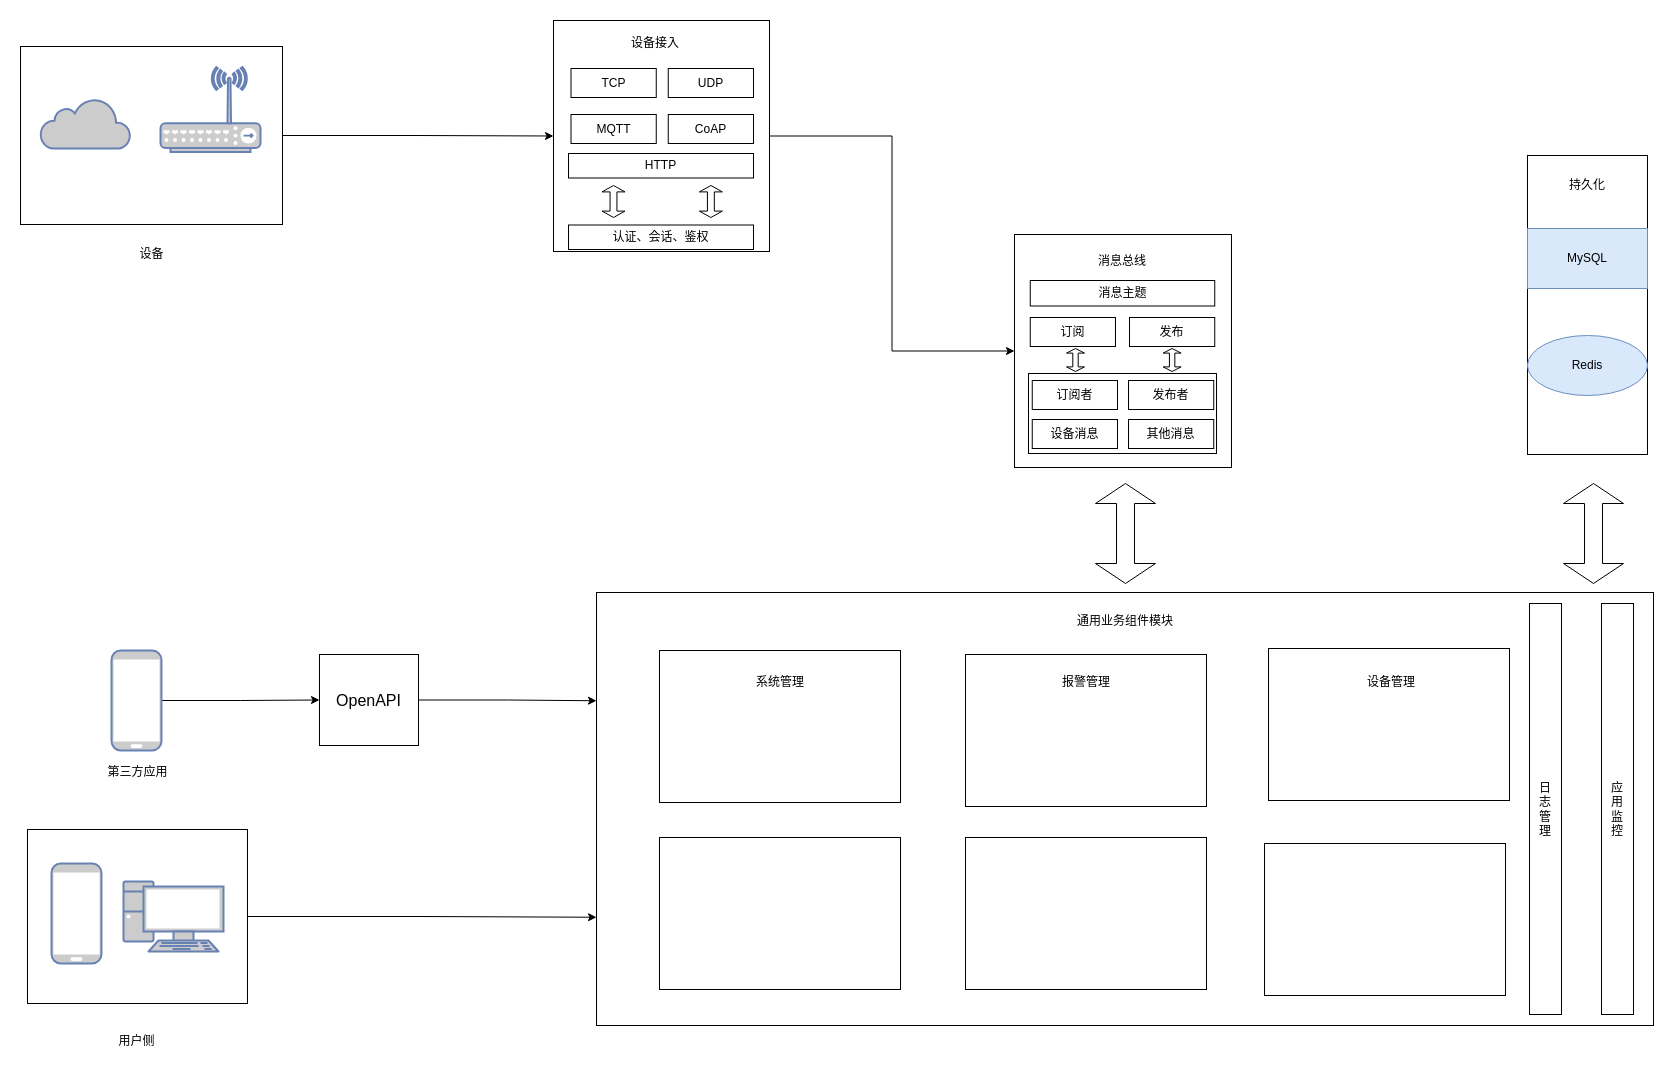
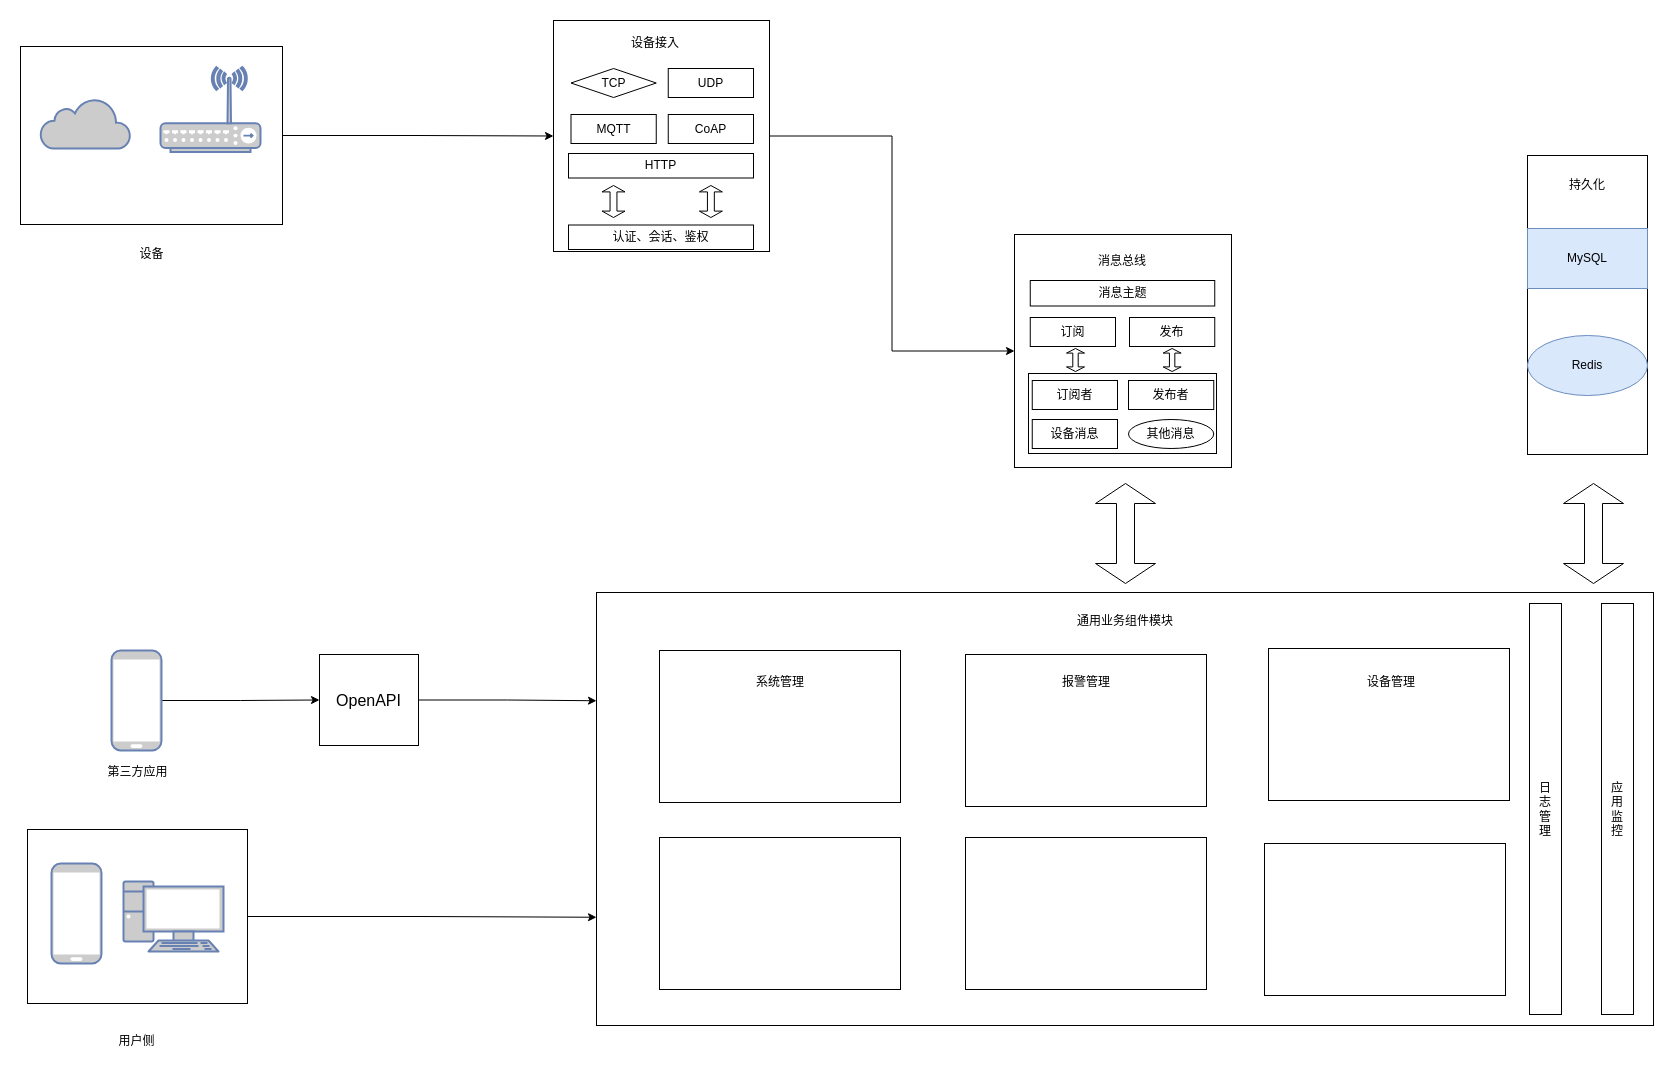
node "TCP": shape rectangle -> diamond
node "其他消息": shape rectangle -> ellipse
